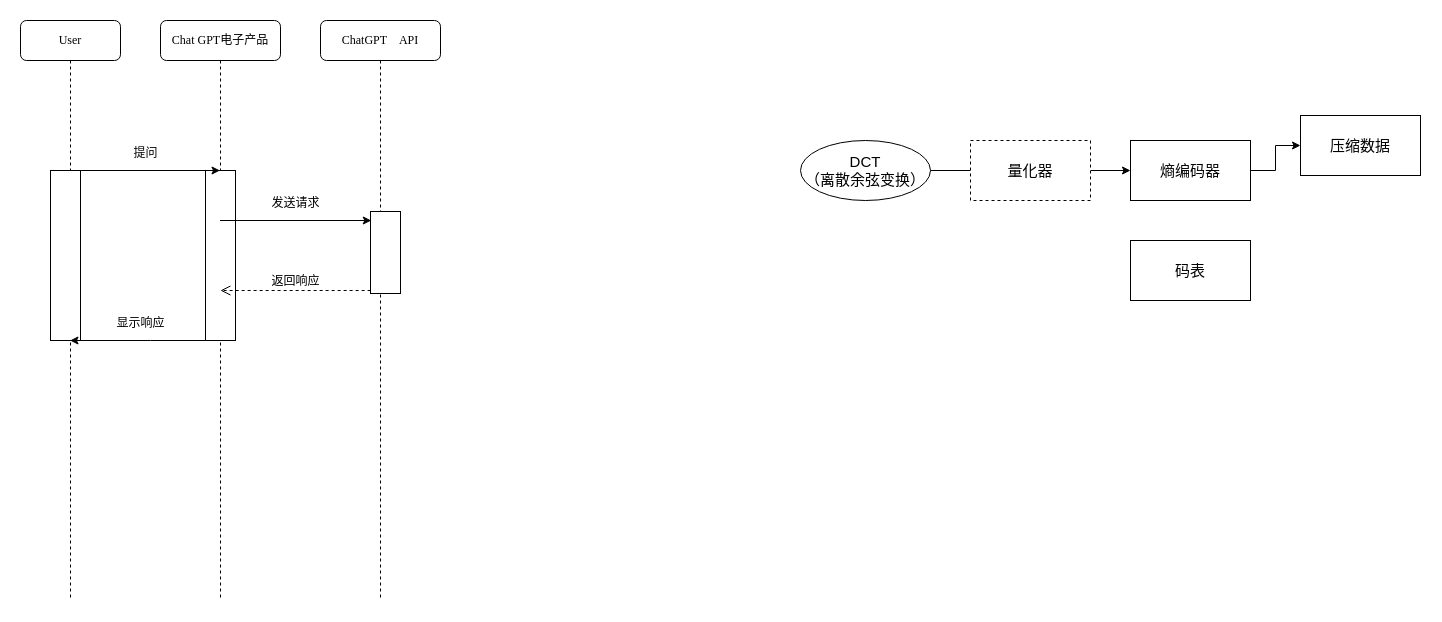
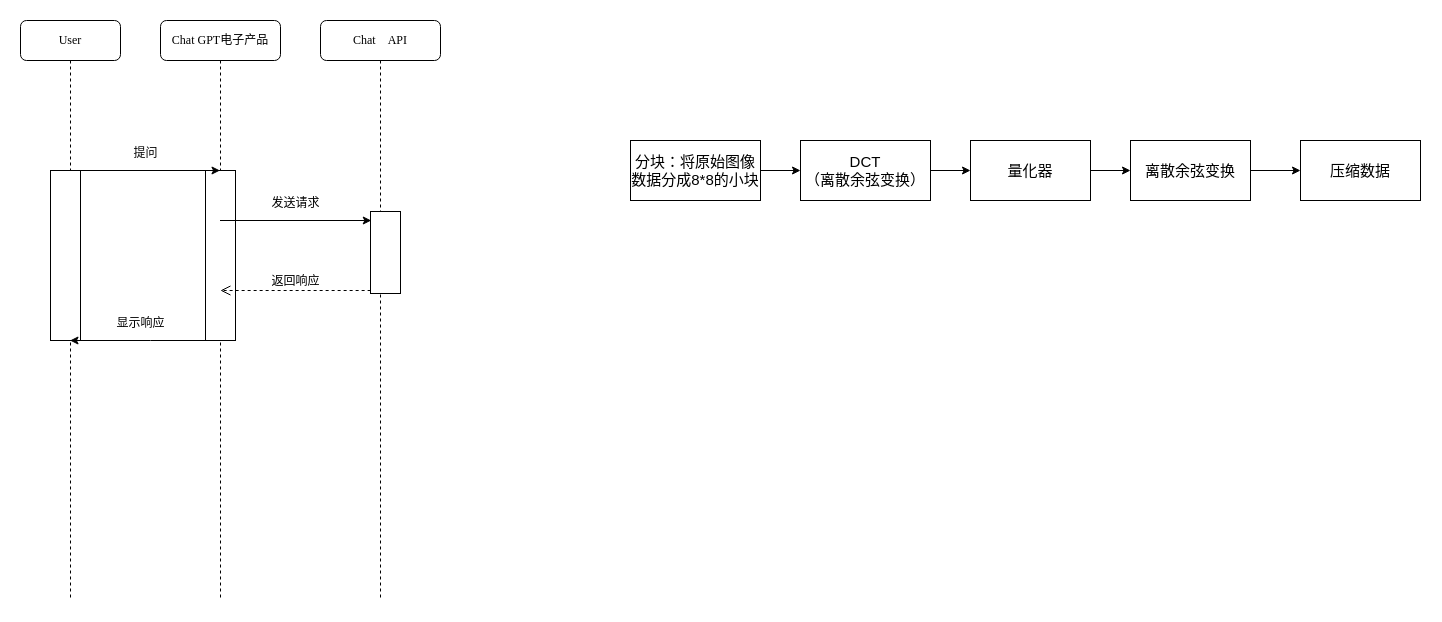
node "ChatGPT API": label "ChatGPT API" -> "Chat API"
node "压缩数据": moved (1361, 146) -> (1361, 171)
node "分块：将原始图像数据分成8*8的小块": added
edge "分块：将原始图像数据分成8*8的小块" -> "DCT （离散余弦变换）": added
node "DCT （离散余弦变换）": shape ellipse -> rectangle
edge "DCT （离散余弦变换）" -- "量化器": arrowhead none -> classic
node "量化器": style dashed -> solid
node "熵编码器": label "熵编码器" -> "离散余弦变换"
node "码表": removed
